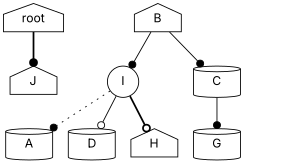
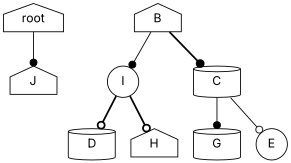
edge "root" -> "J": style bold -> solid
edge "B" -> "C": style solid -> bold
edge "I" -> "D": style solid -> bold
node "A": removed
node "E": added
